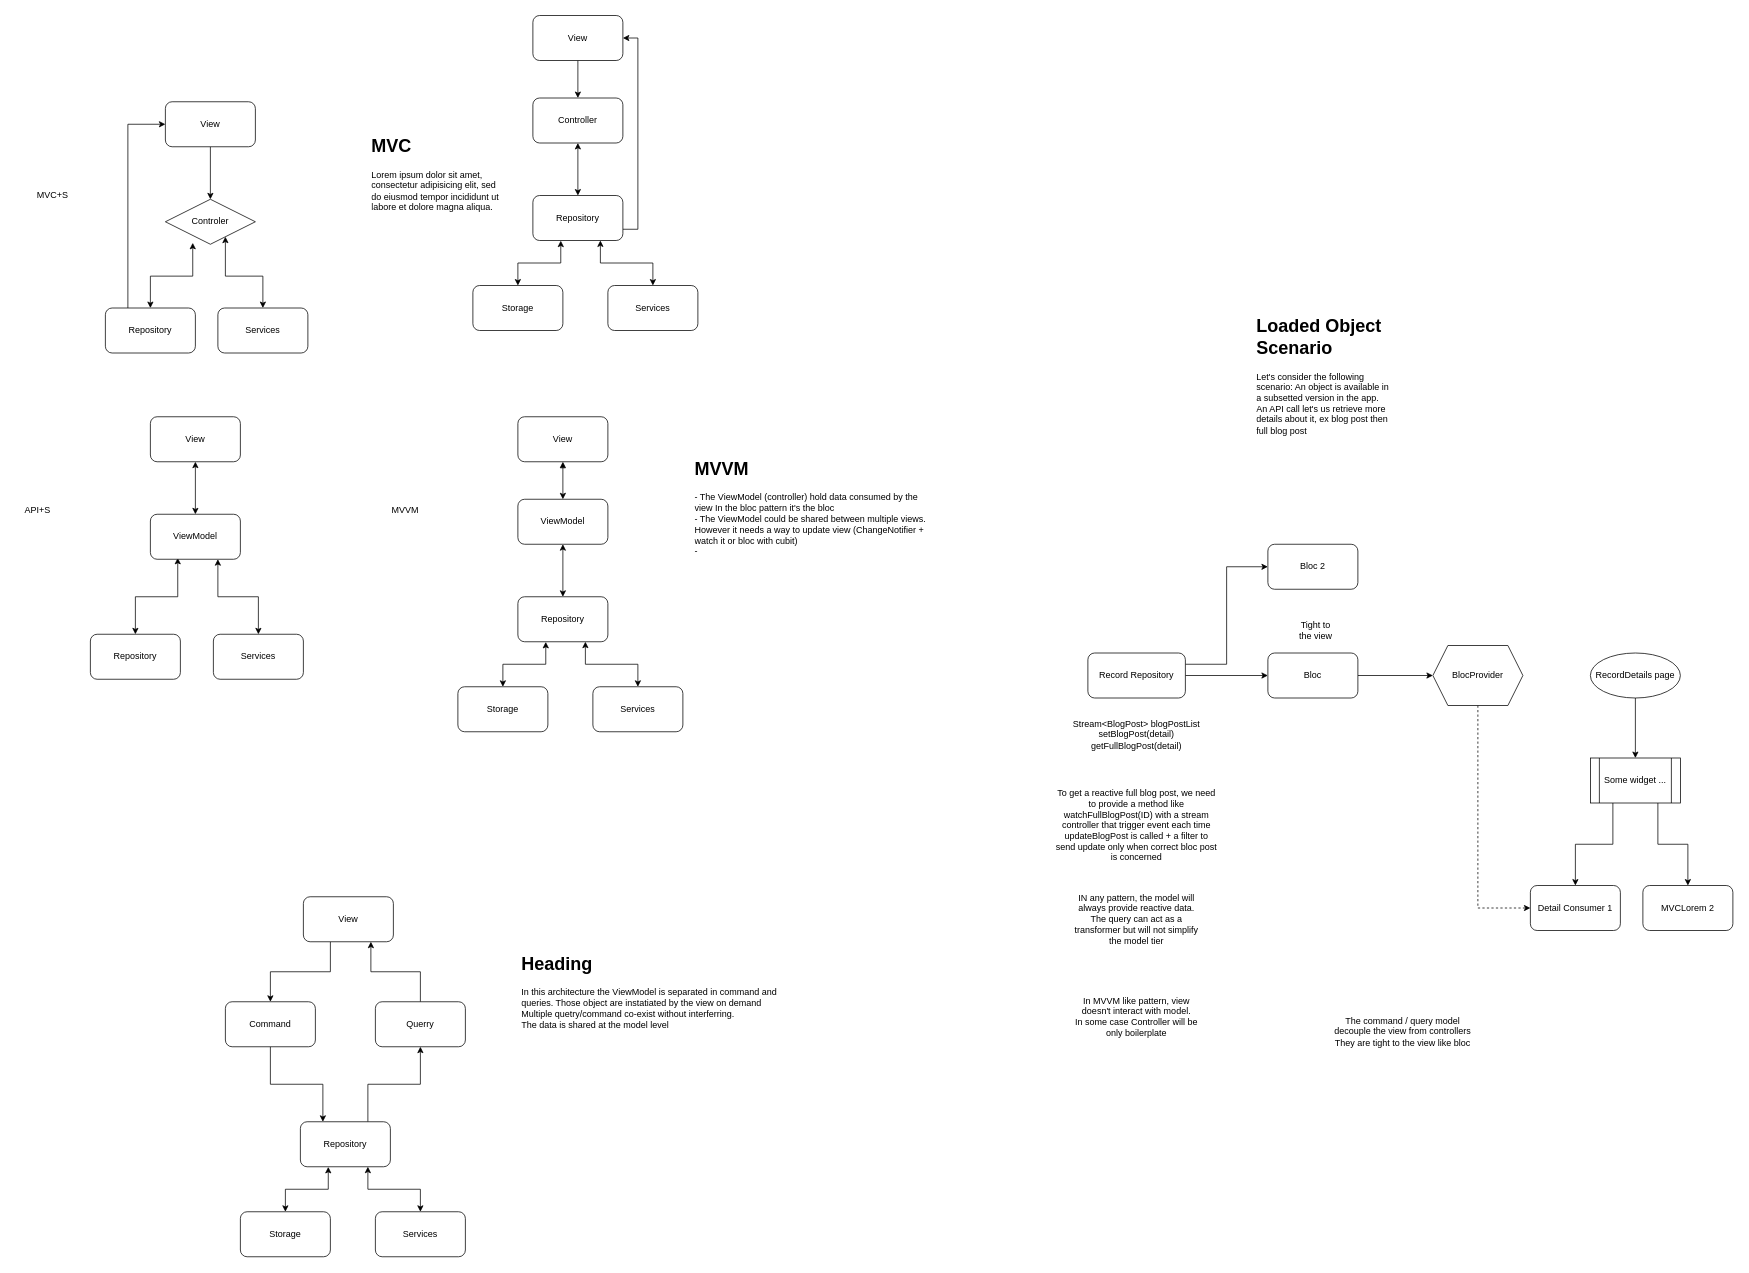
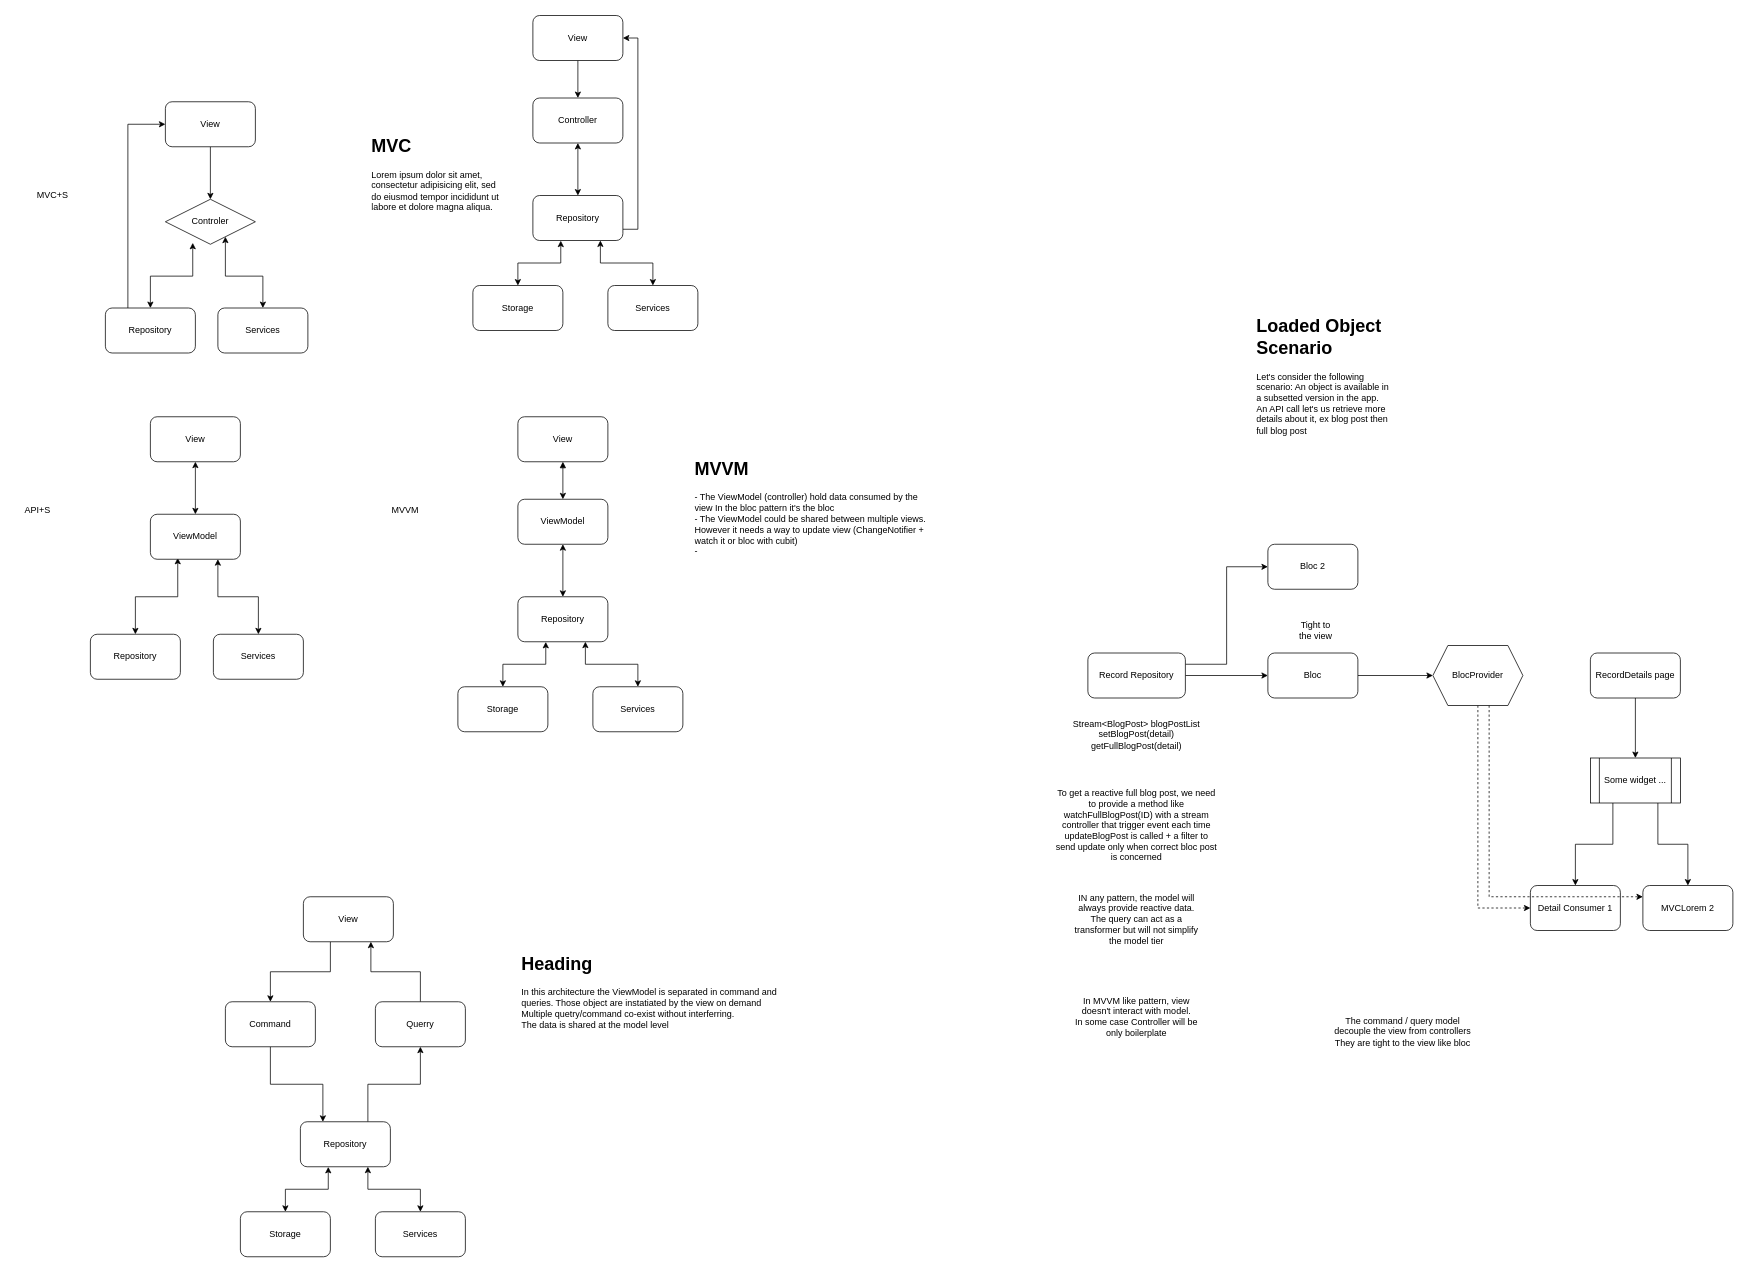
node "RecordDetails page": shape ellipse -> rounded rectangle
edge "BlocProvider" -> "MVCLorem 2": added
